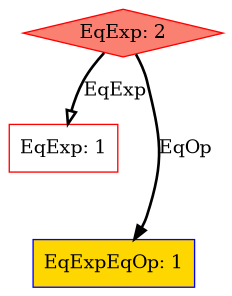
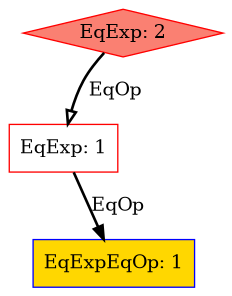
edge "EqExp: 2" -> "EqExp: 1": label "EqExp" -> "EqOp"
edge "EqExp: 2" -> "EqExpEqOp: 1": now "EqExp: 1" -> "EqExpEqOp: 1"
